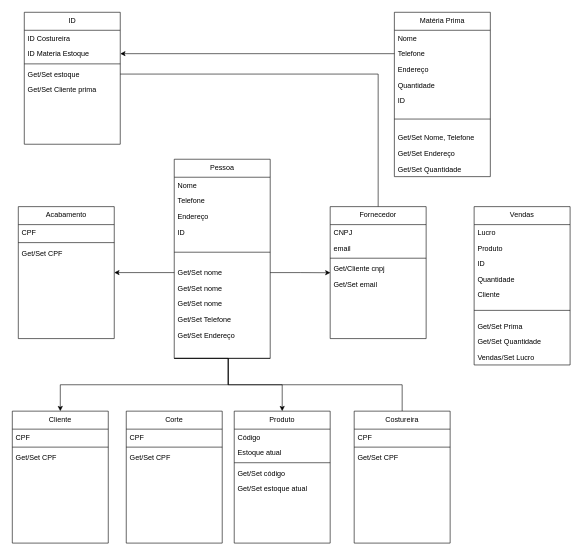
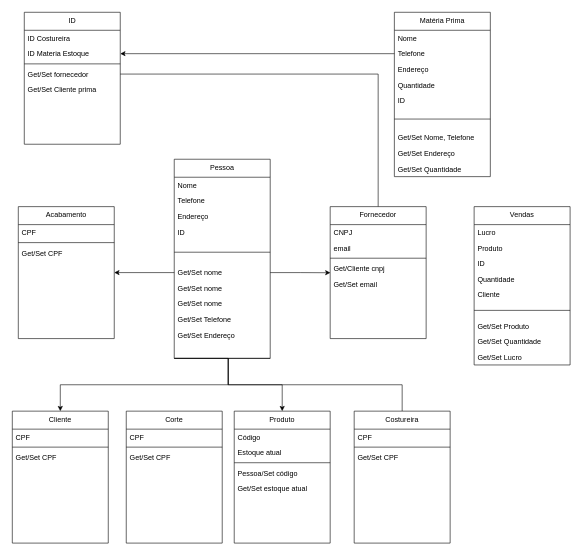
node "Get/Set estoque": label "Get/Set estoque" -> "Get/Set fornecedor"
node "Get/Set Prima": label "Get/Set Prima" -> "Get/Set Produto"
node "Vendas/Set Lucro": label "Vendas/Set Lucro" -> "Get/Set Lucro"
node "Get/Set código": label "Get/Set código" -> "Pessoa/Set código"
